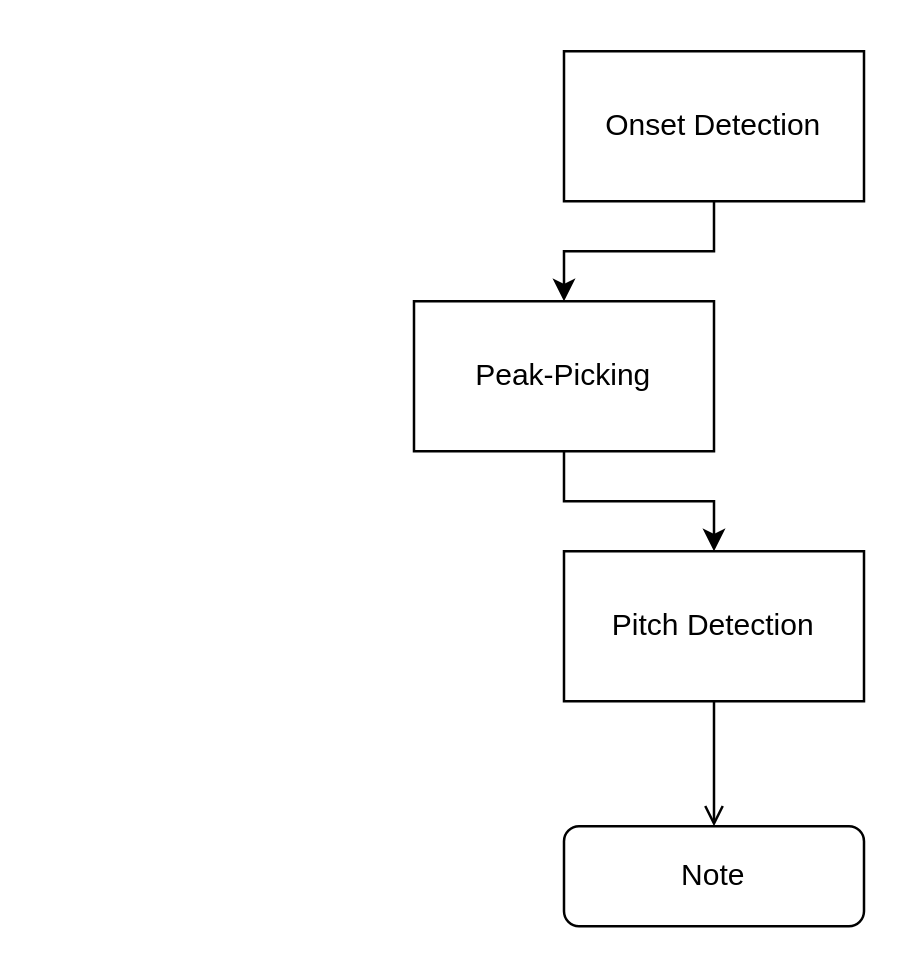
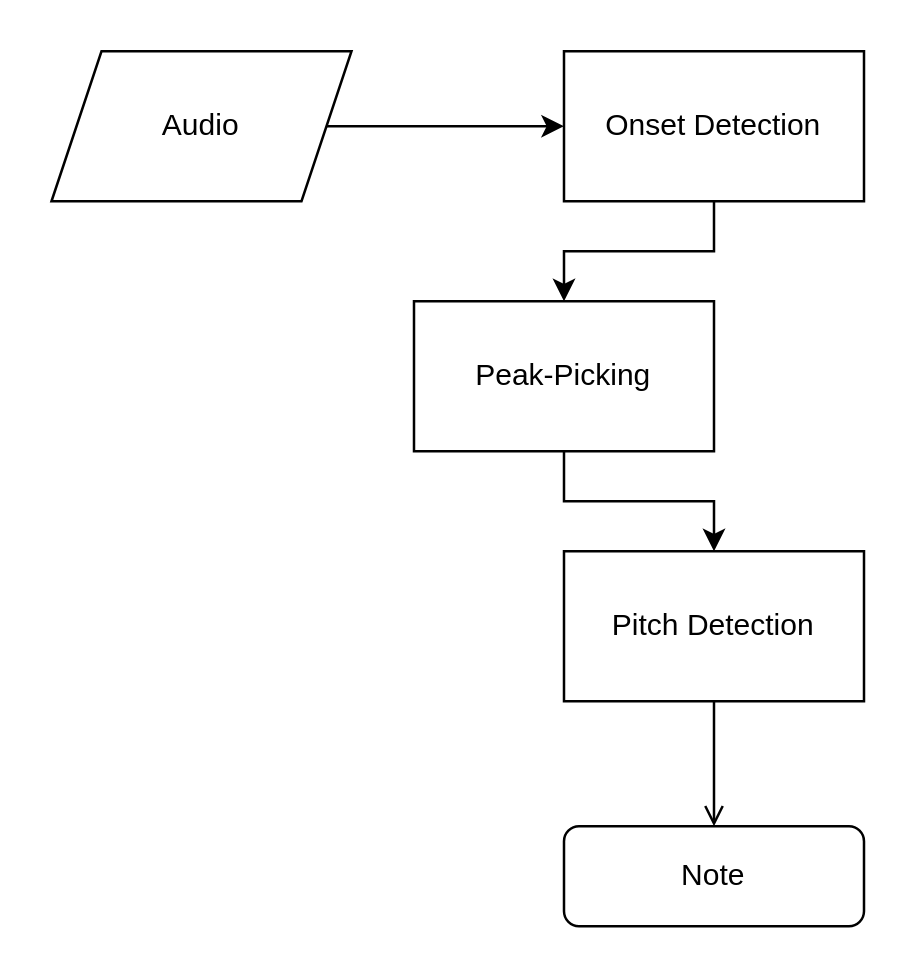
node "Audio": added
edge "Audio" -> "Onset Detection": added
